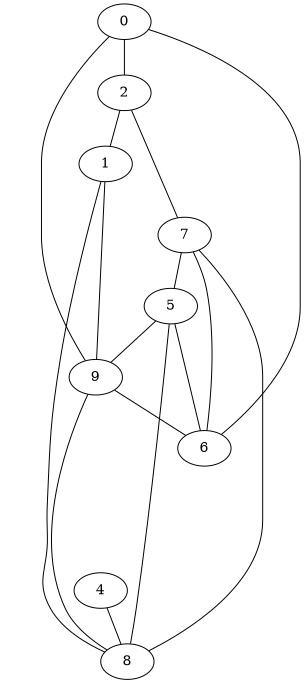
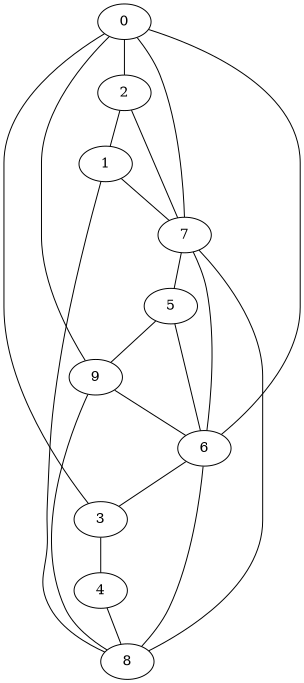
edge "0" -- "7": added
edge "1" -- "9": now "1" -- "7"
edge "5" -- "8": now "6" -- "8"
node "3": added
